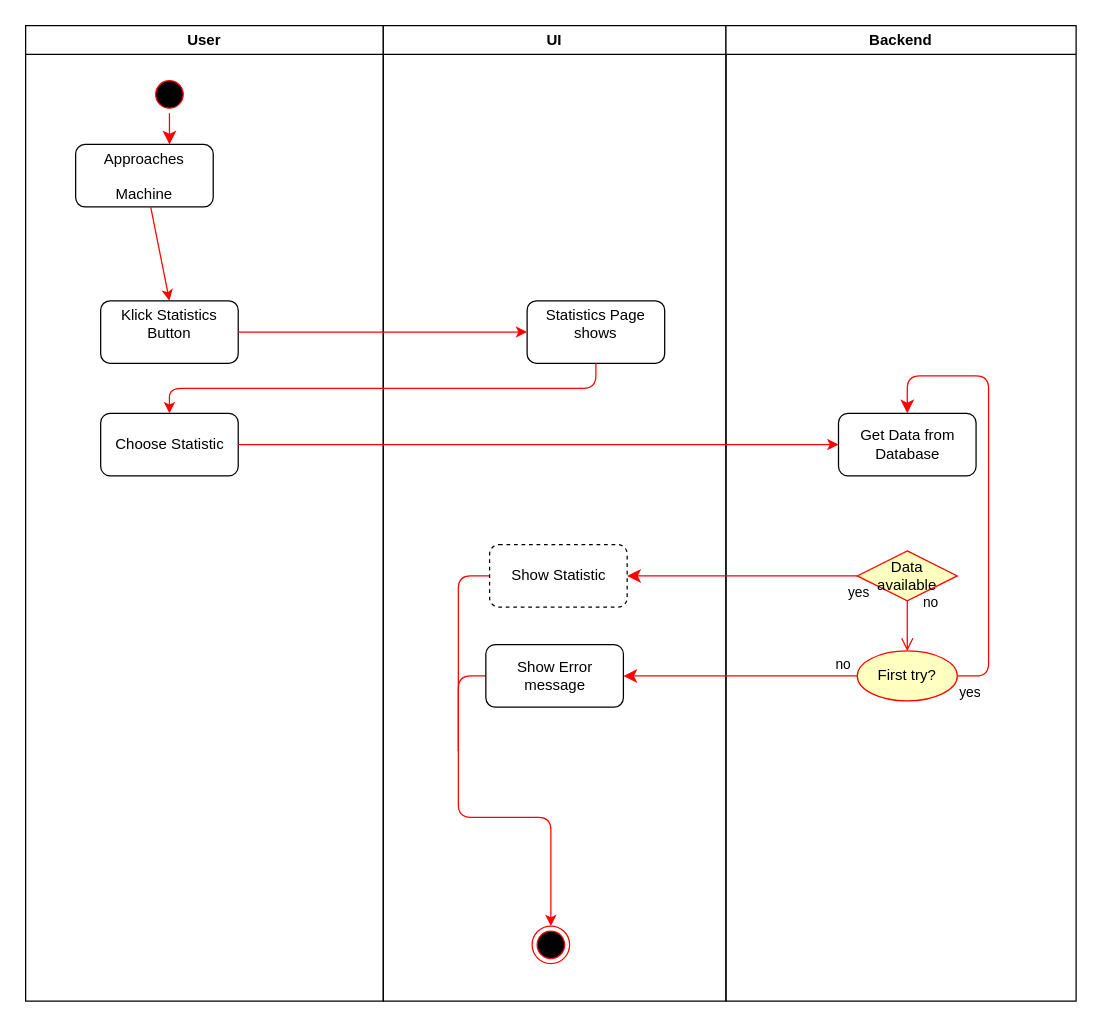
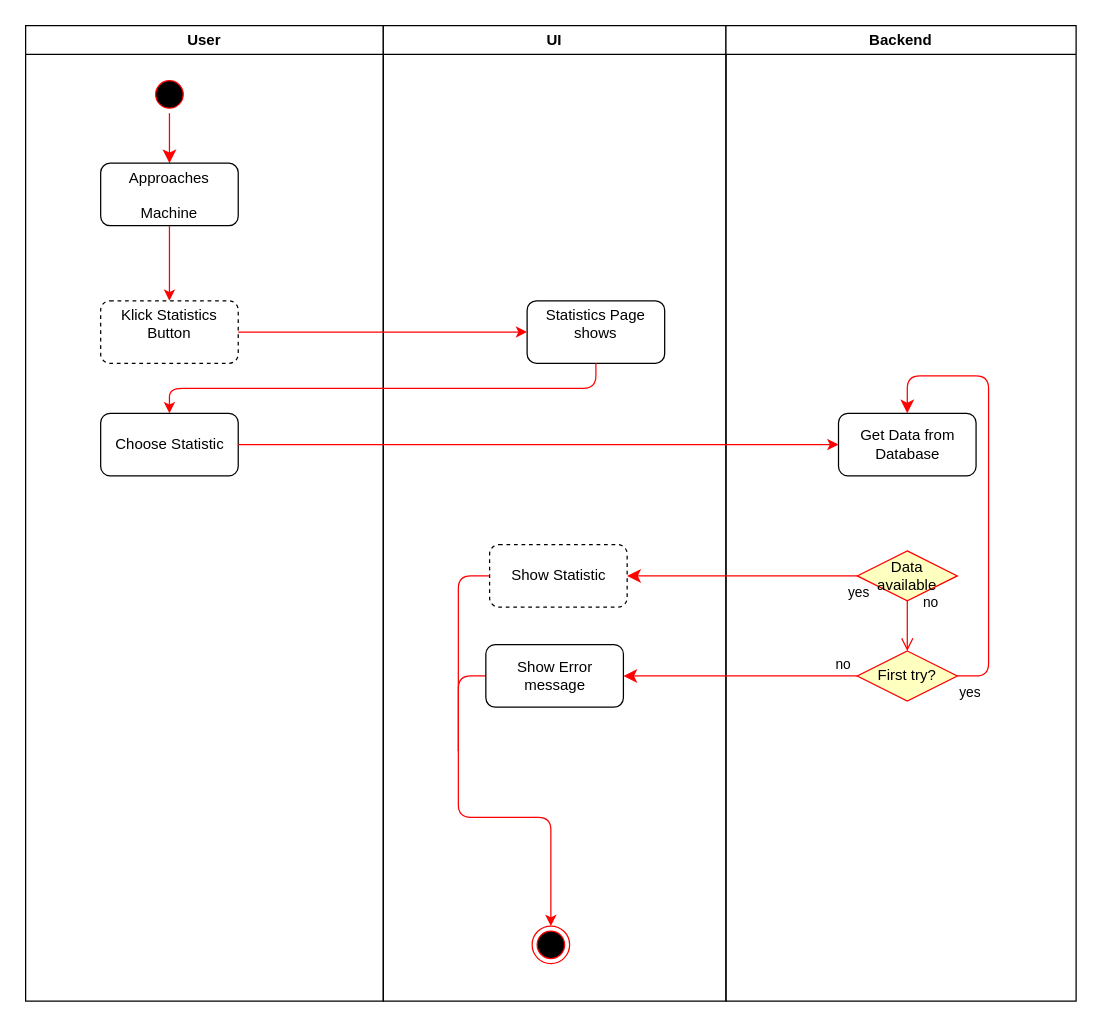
node "Approaches Machine": moved (144, 176) -> (169, 194)
node "Klick Statistics Button": style solid -> dashed
node "First try?": shape ellipse -> diamond
